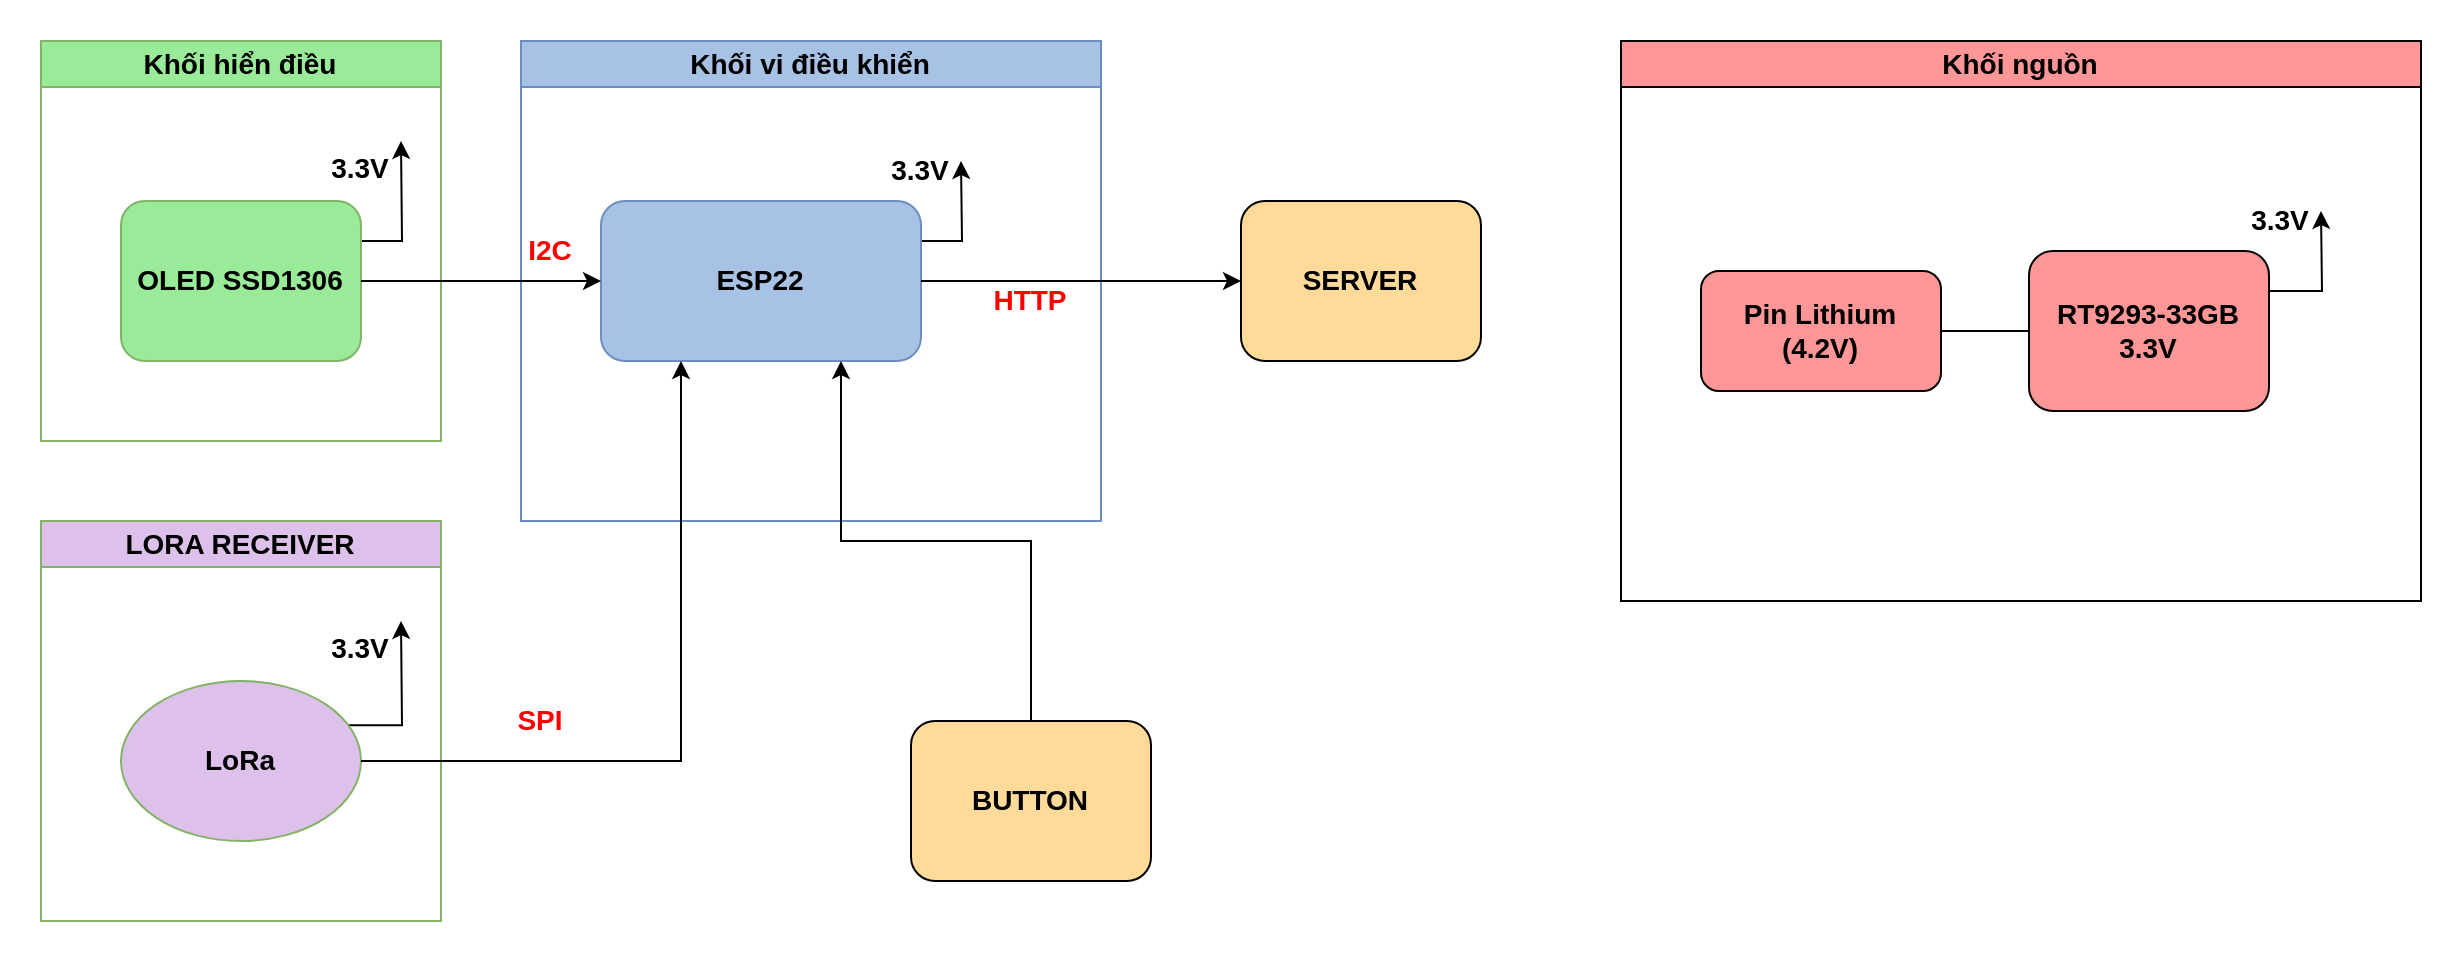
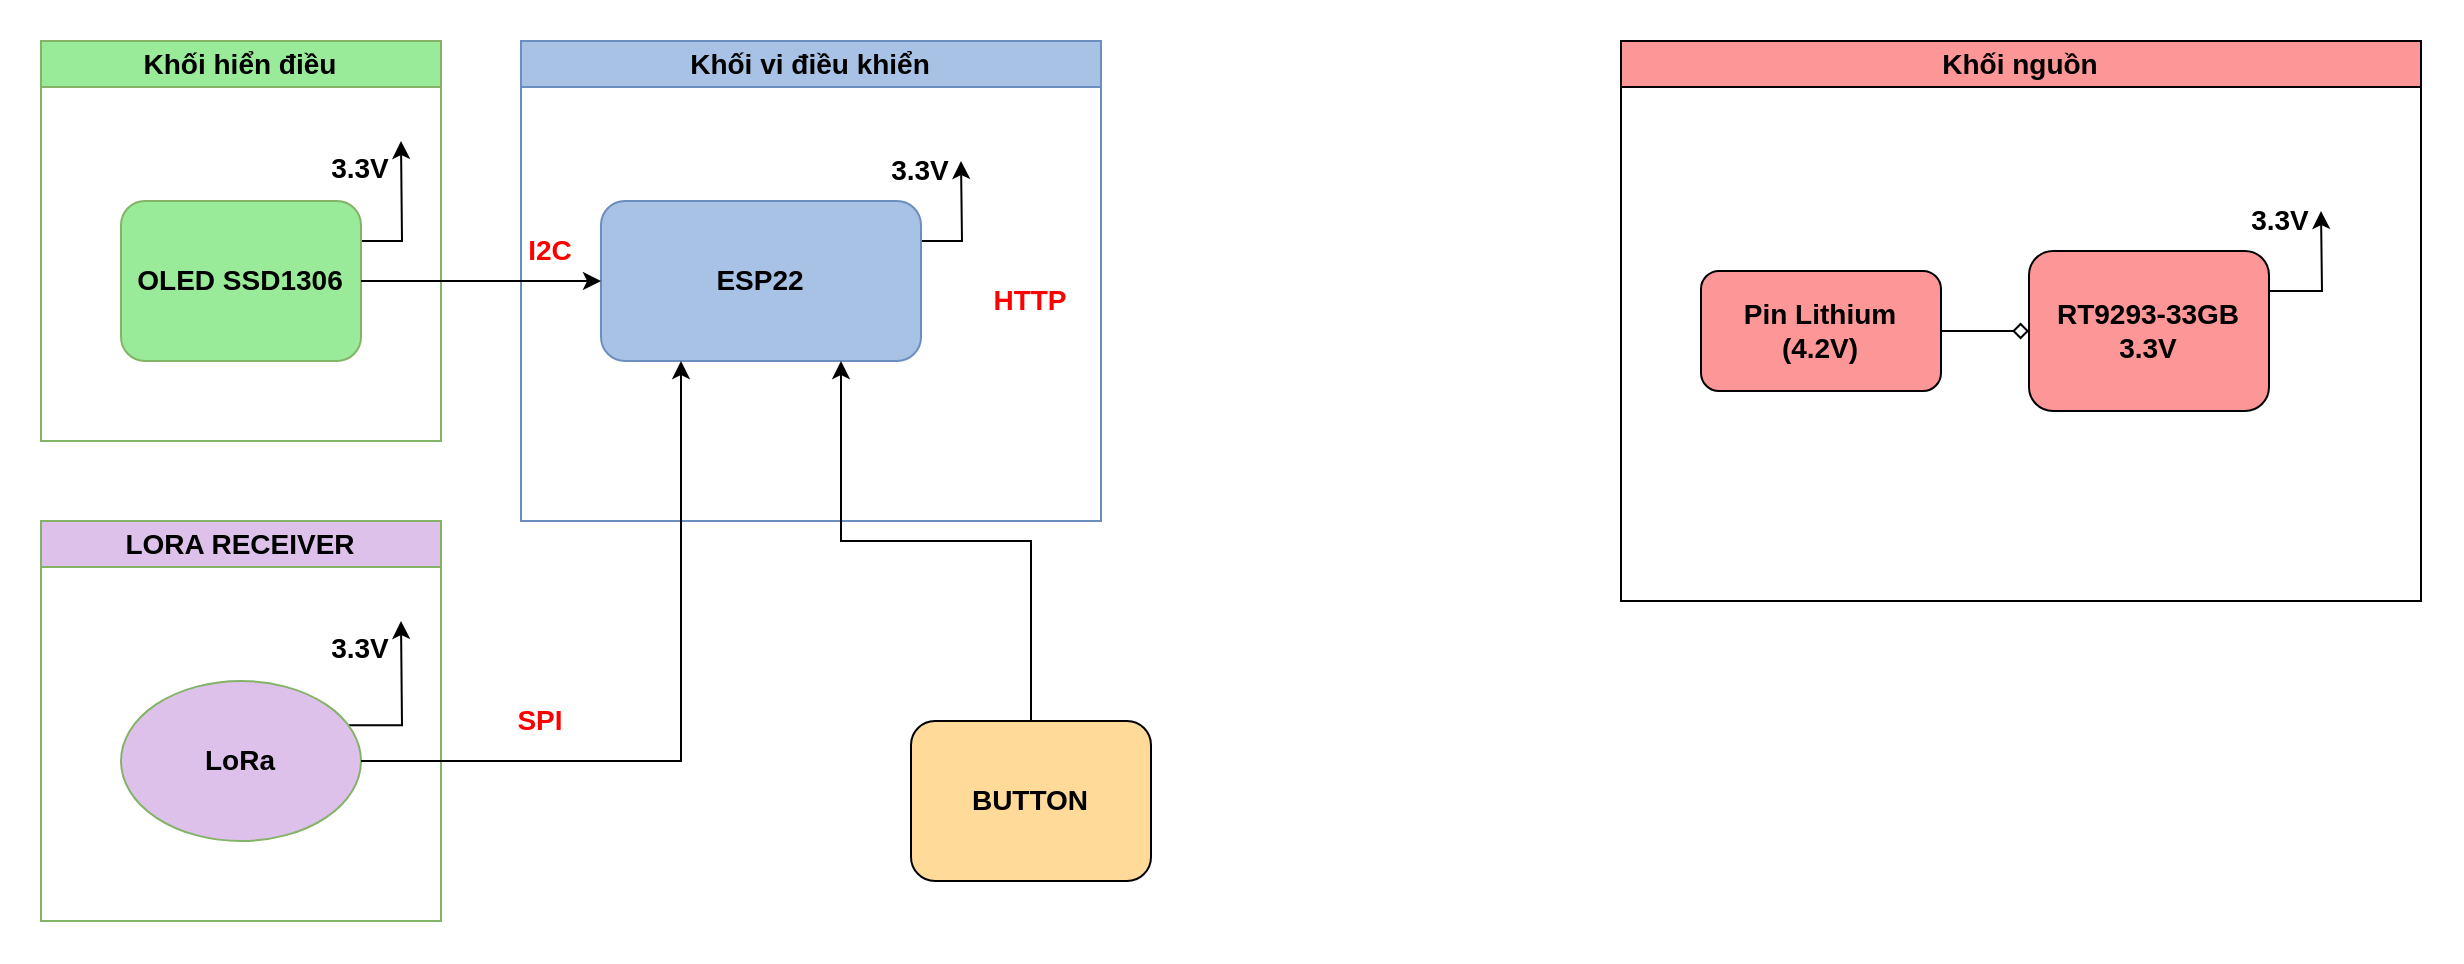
edge "ESP22" -> "SERVER": removed
node "SERVER": removed
edge "Pin Lithium (4.2V)" -- "RT9293-33GB 3.3V": arrowhead none -> diamond
